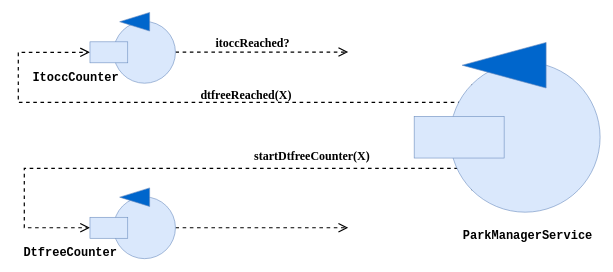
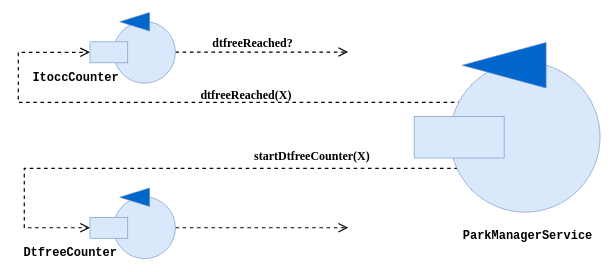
node "itoccReached?": label "itoccReached?" -> "dtfreeReached?"
